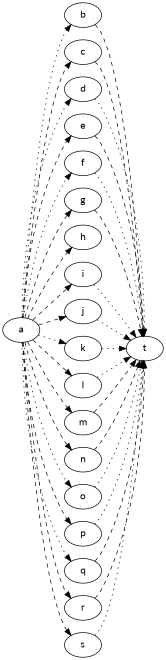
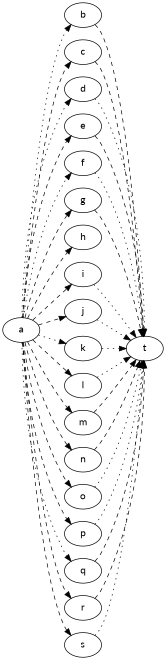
edge "a" -> "o": style dotted -> dashed
